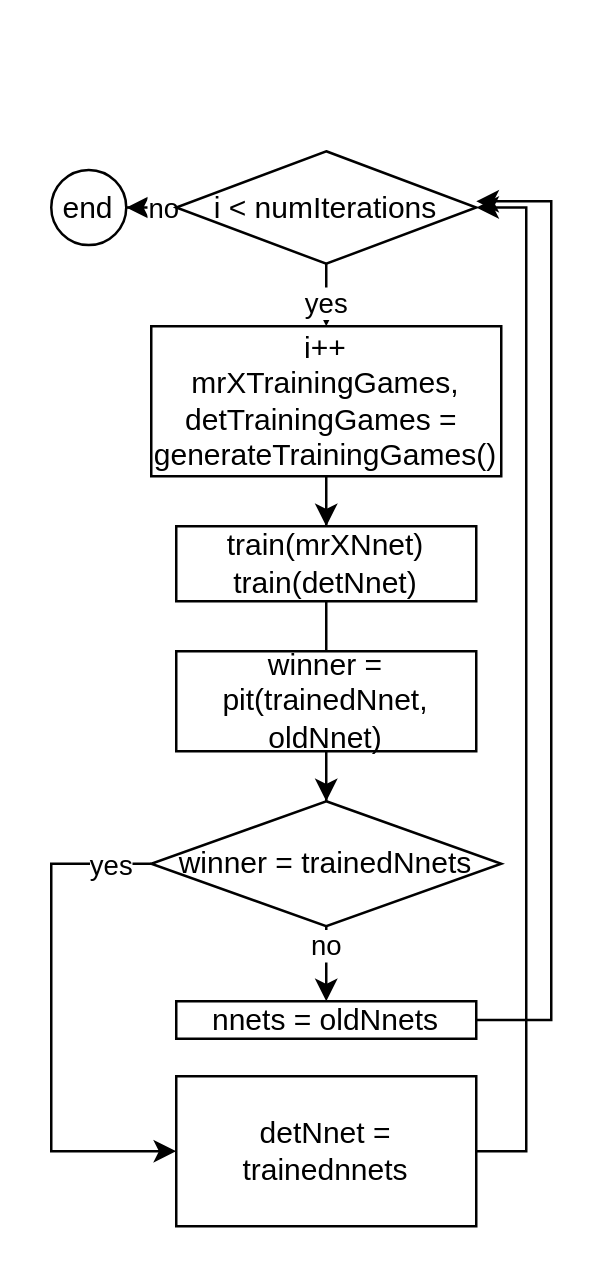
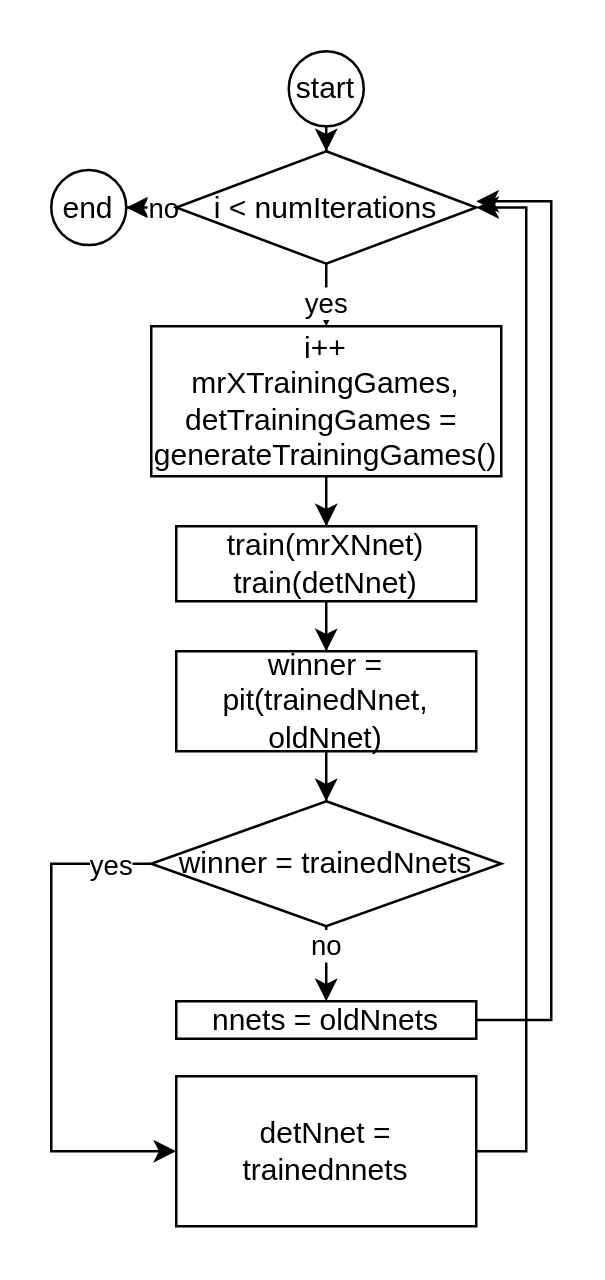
node "start": added
edge "start" -> "i < numIterations": added
edge "train(mrXNnet) train(detNnet)" -- "winner = pit(trainedNnet, oldNnet)": arrowhead none -> classic
